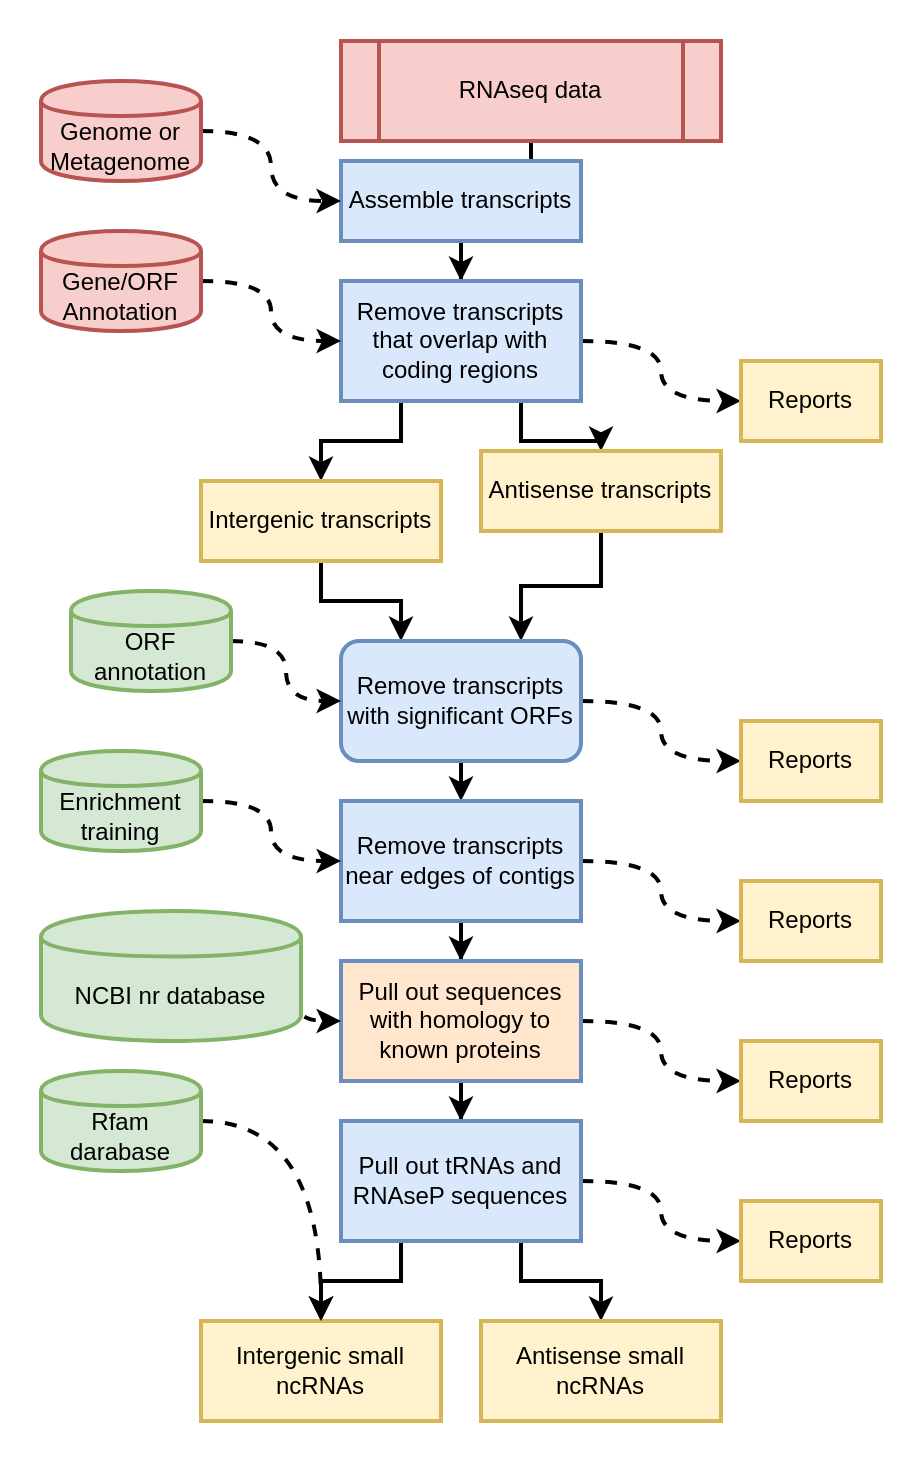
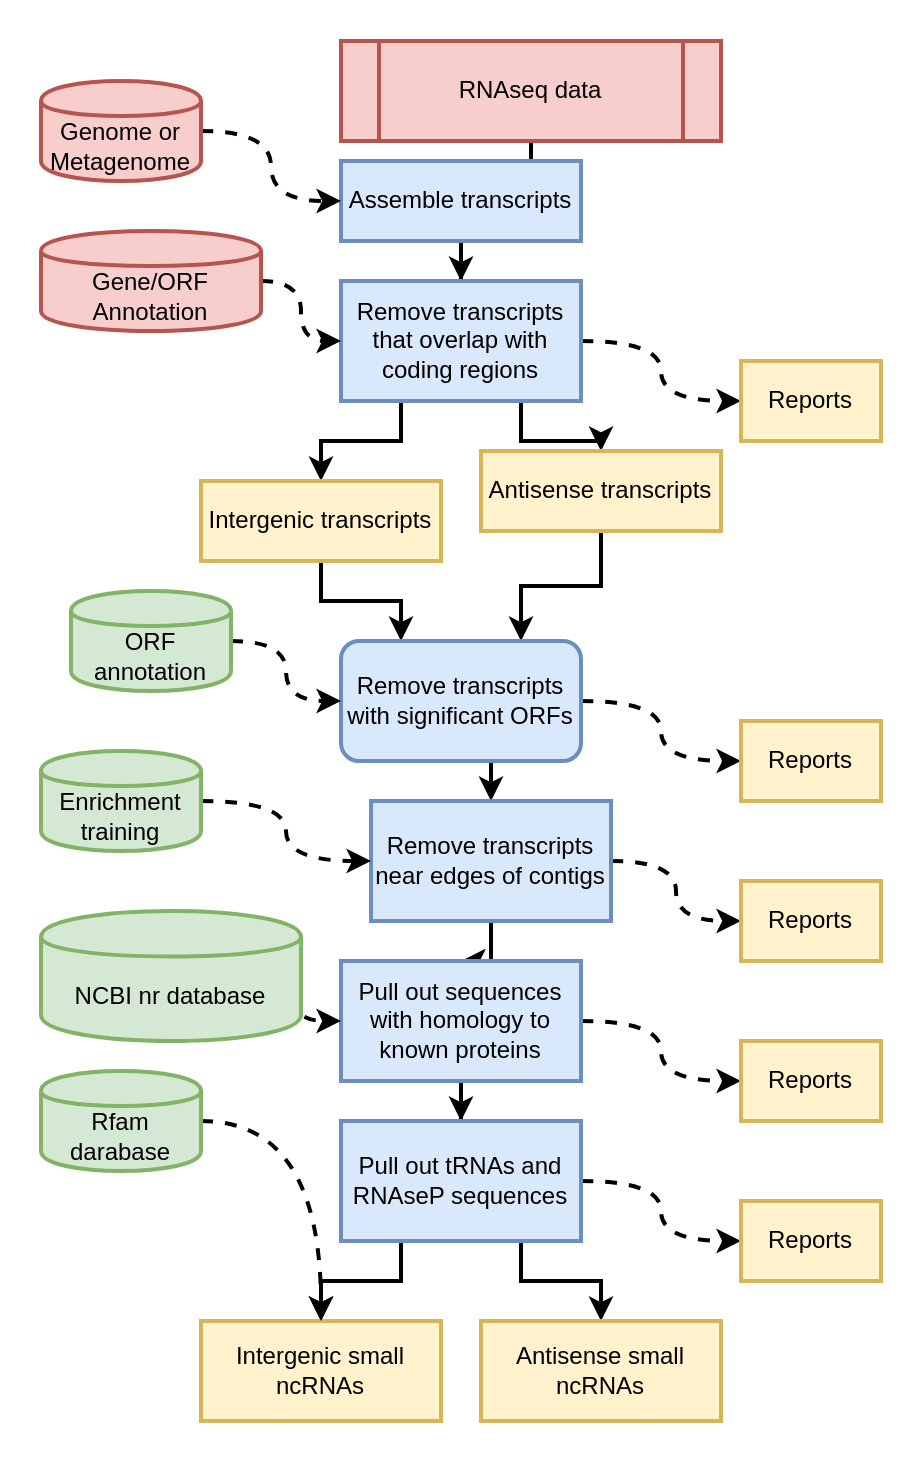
node "Gene/ORF Annotation": size 160x100 -> 220x100
node "Remove transcripts near edges of contigs": moved (461, 861) -> (491, 861)
node "Pull out sequences with homology to known proteins": fillcolor #ffe6cc -> #dae8fc
